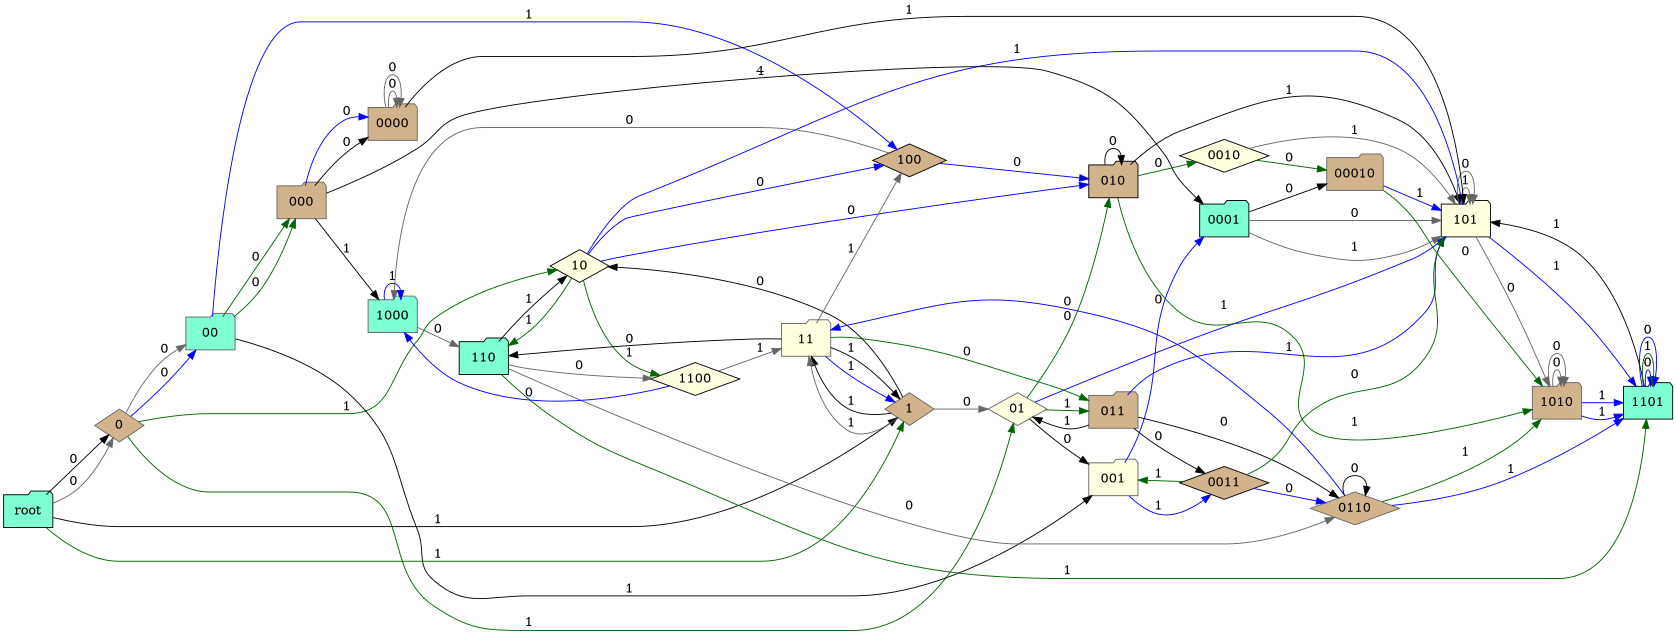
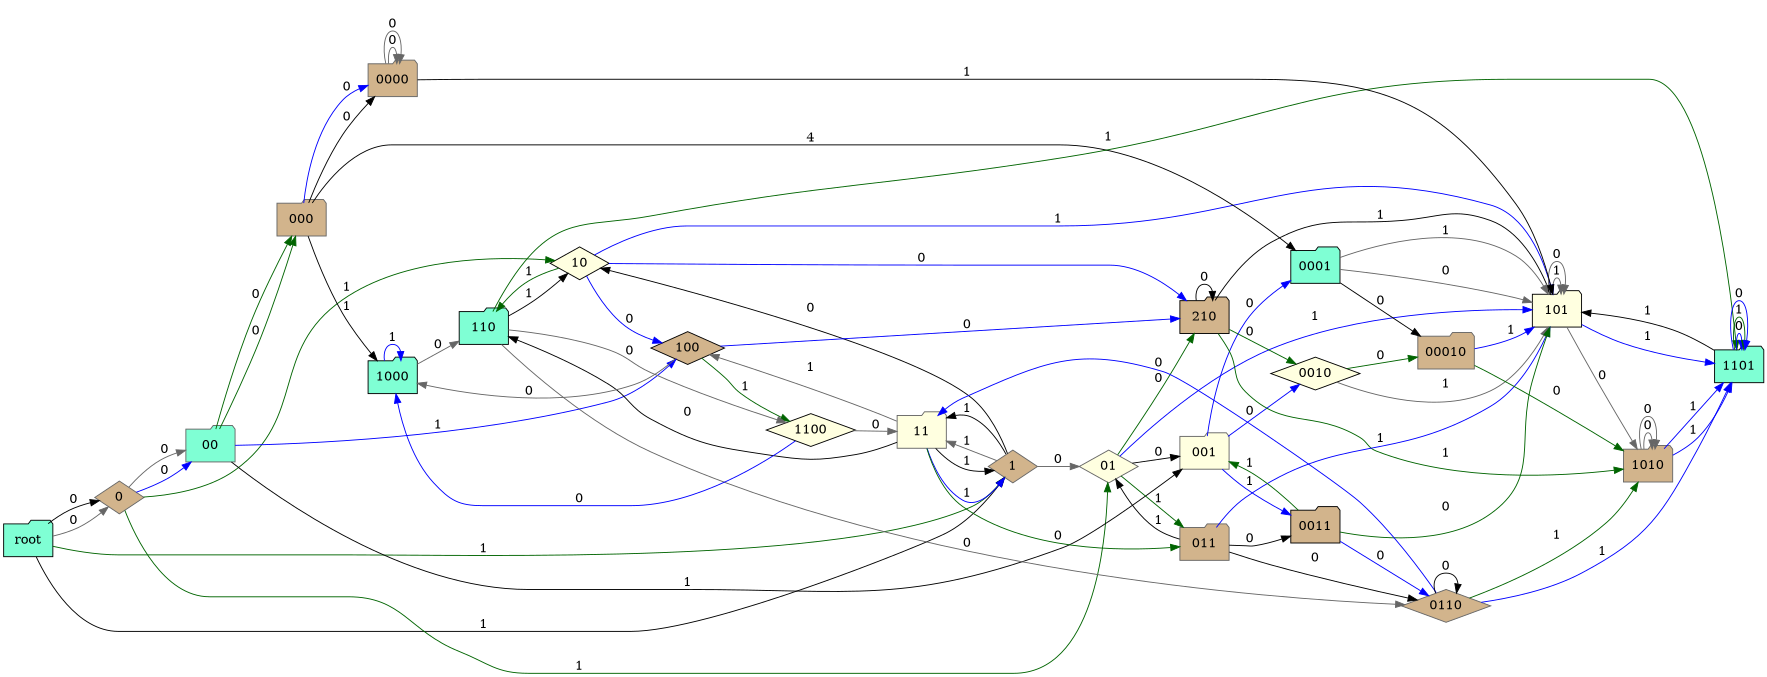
node "010": label "010" -> "210"
node "1000": color gray40 -> black
edge "10" -> "1100": now "100" -> "1100"
edge "1100" -> "11": label "1" -> "0"
edge "001" -> "0010": added, label "0"
node "0011": shape diamond -> folder
